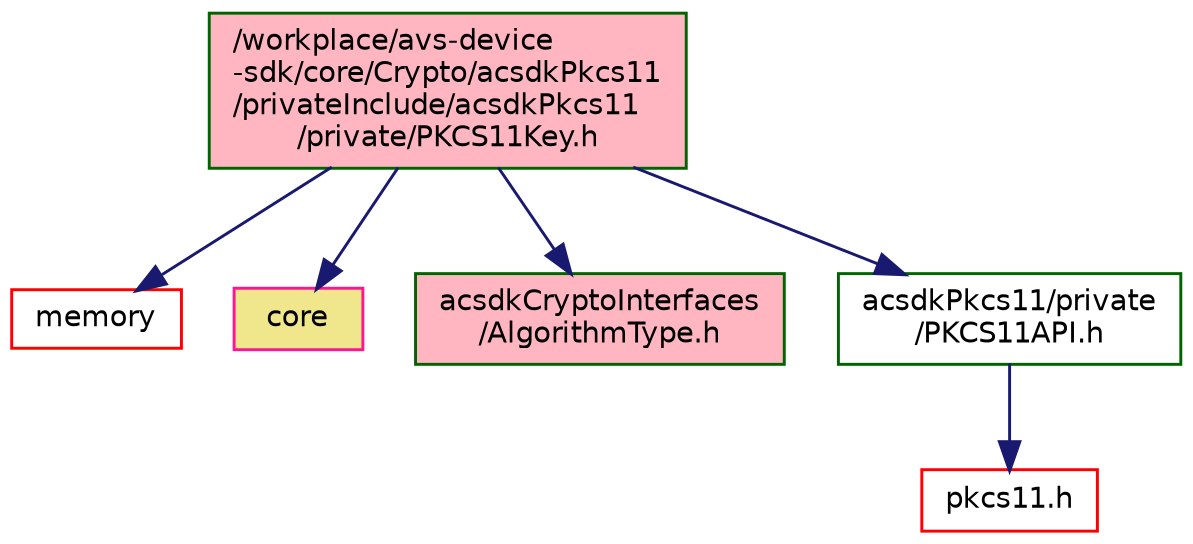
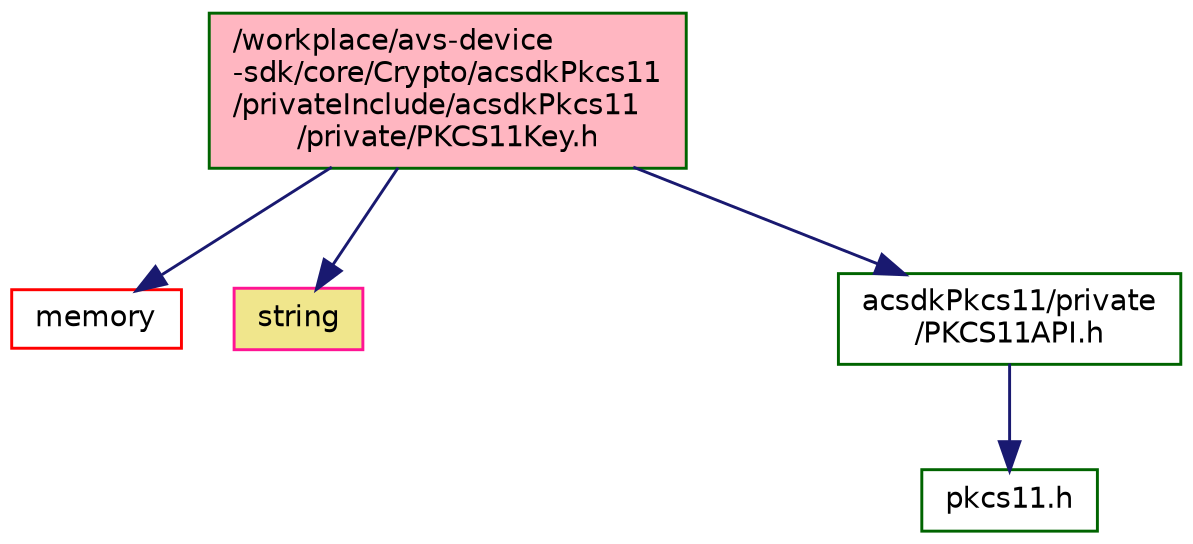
node "core": label "core" -> "string"
node "acsdkCryptoInterfaces /AlgorithmType.h": removed
node "pkcs11.h": color red -> darkgreen
